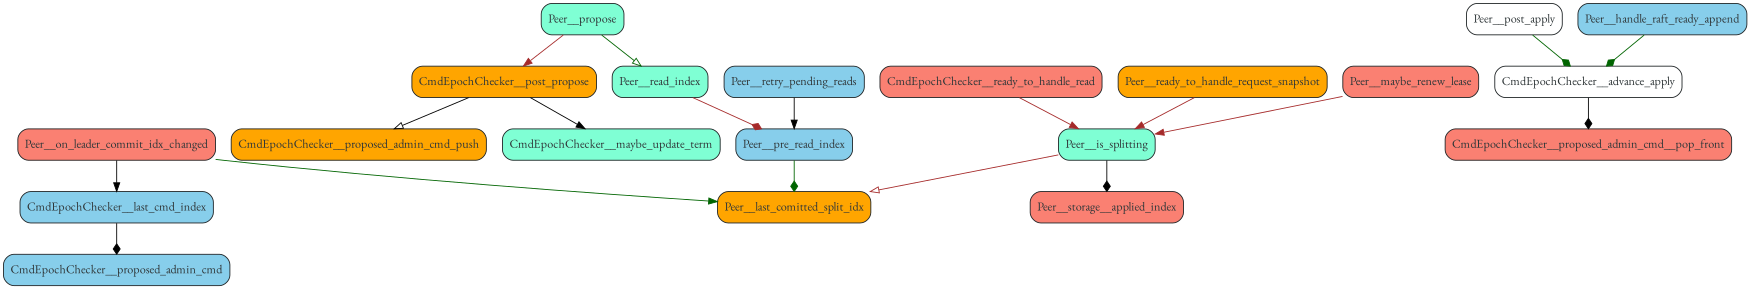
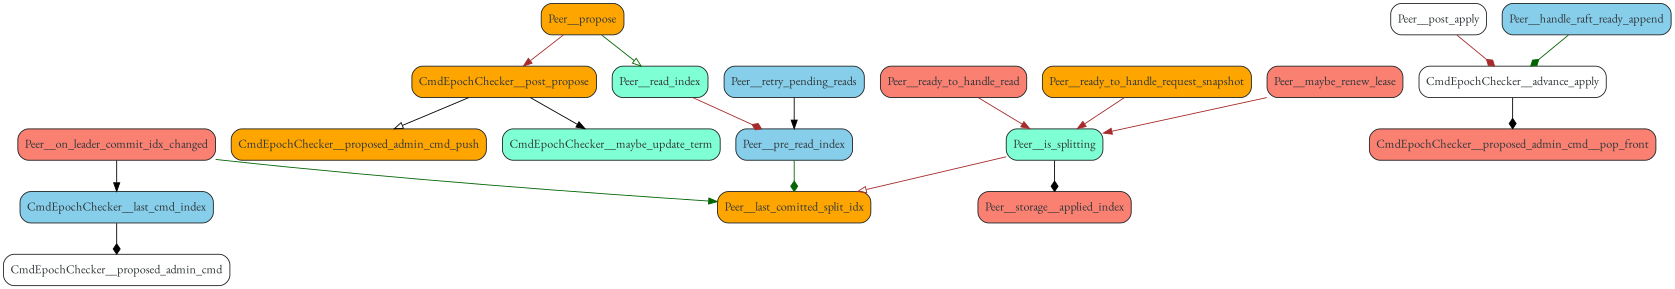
node "Peer__propose": fillcolor aquamarine -> orange
edge "Peer__post_apply" -> "CmdEpochChecker__advance_apply": color darkgreen -> brown
node "CmdEpochChecker__ready_to_handle_read": label "CmdEpochChecker__ready_to_handle_read" -> "Peer__ready_to_handle_read"
node "CmdEpochChecker__proposed_admin_cmd": fillcolor skyblue -> white
